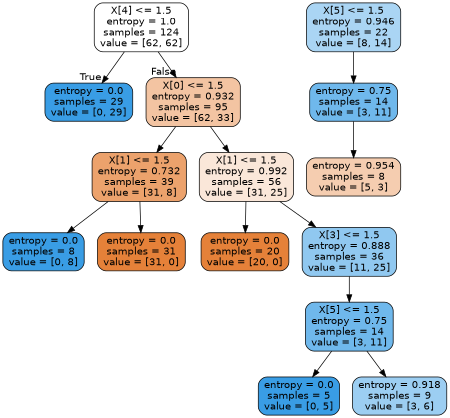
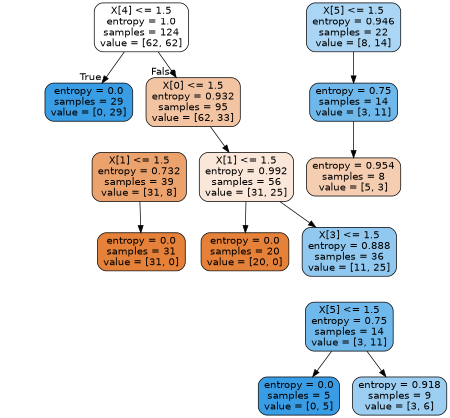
edge "X[0] <= 1.5 entropy = 0.932 samples = 95 value = [62, 33]" -> "X[1] <= 1.5 entropy = 0.732 samples = 39 value = [31, 8]": removed
node "entropy = 0.0 samples = 8 value = [0, 8]": removed
edge "X[3] <= 1.5 entropy = 0.888 samples = 36 value = [11, 25]" -> "X[5] <= 1.5 entropy = 0.75 samples = 14 value = [3, 11]": removed
